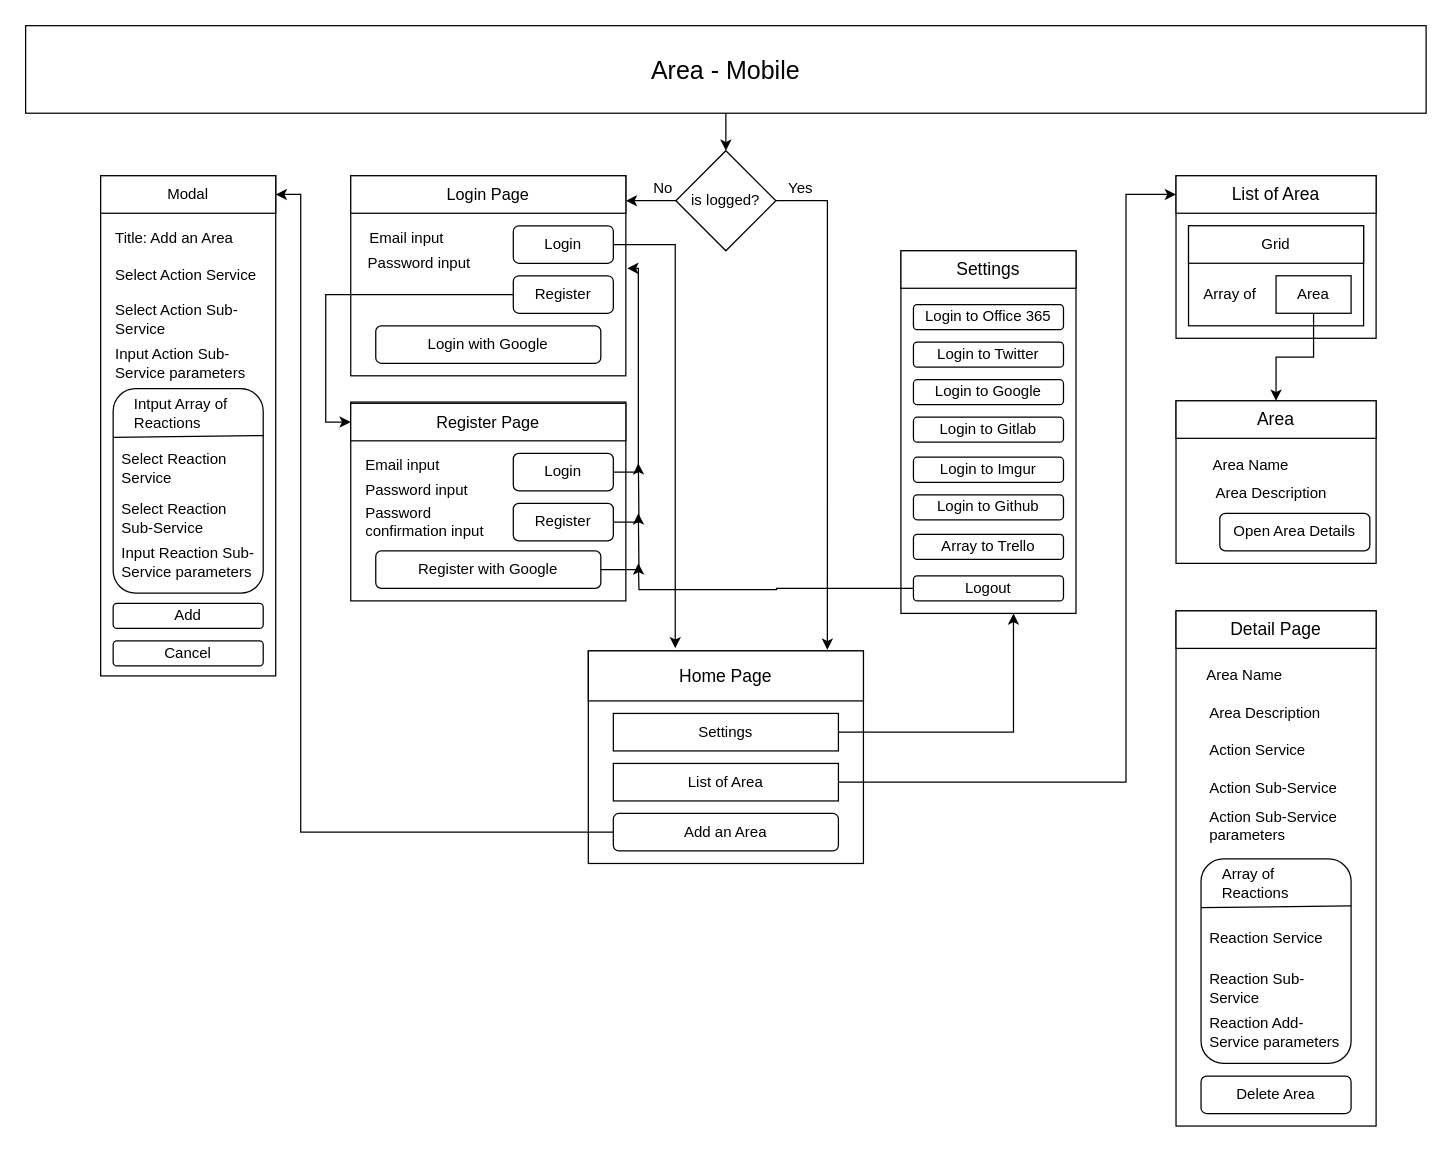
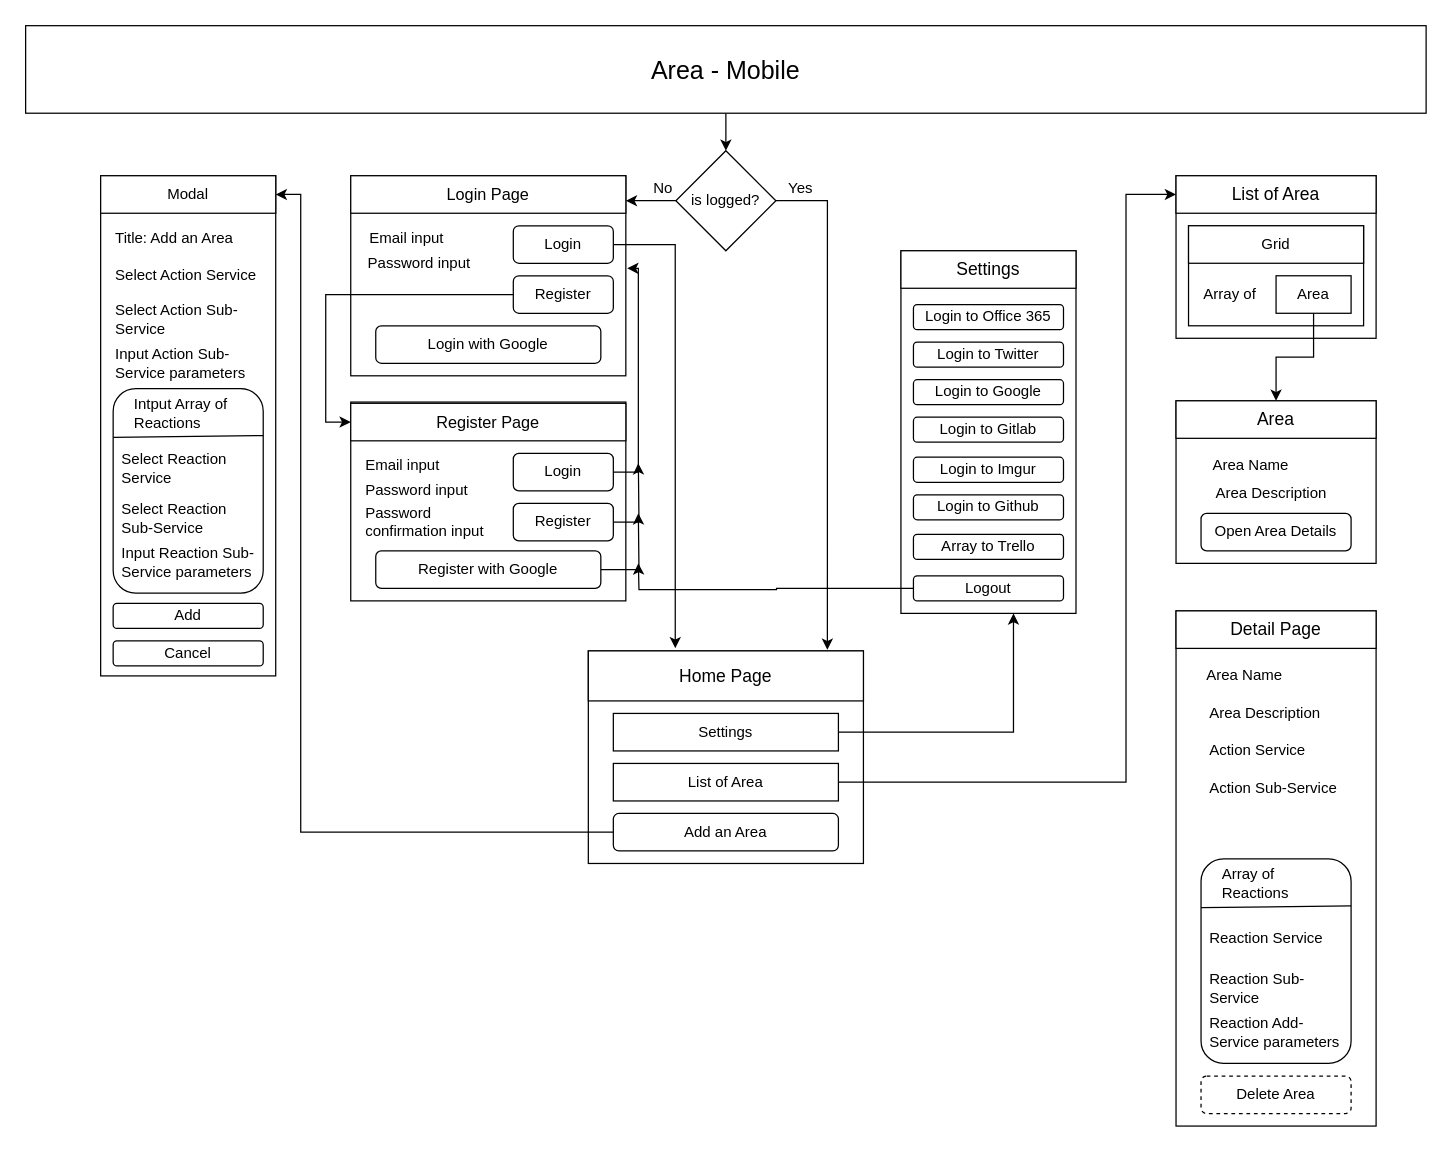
node "Open Area Details": moved (1294, 532) -> (1276, 532)
node "Action Sub-Service parameters": removed
node "Delete Area": style solid -> dashed
